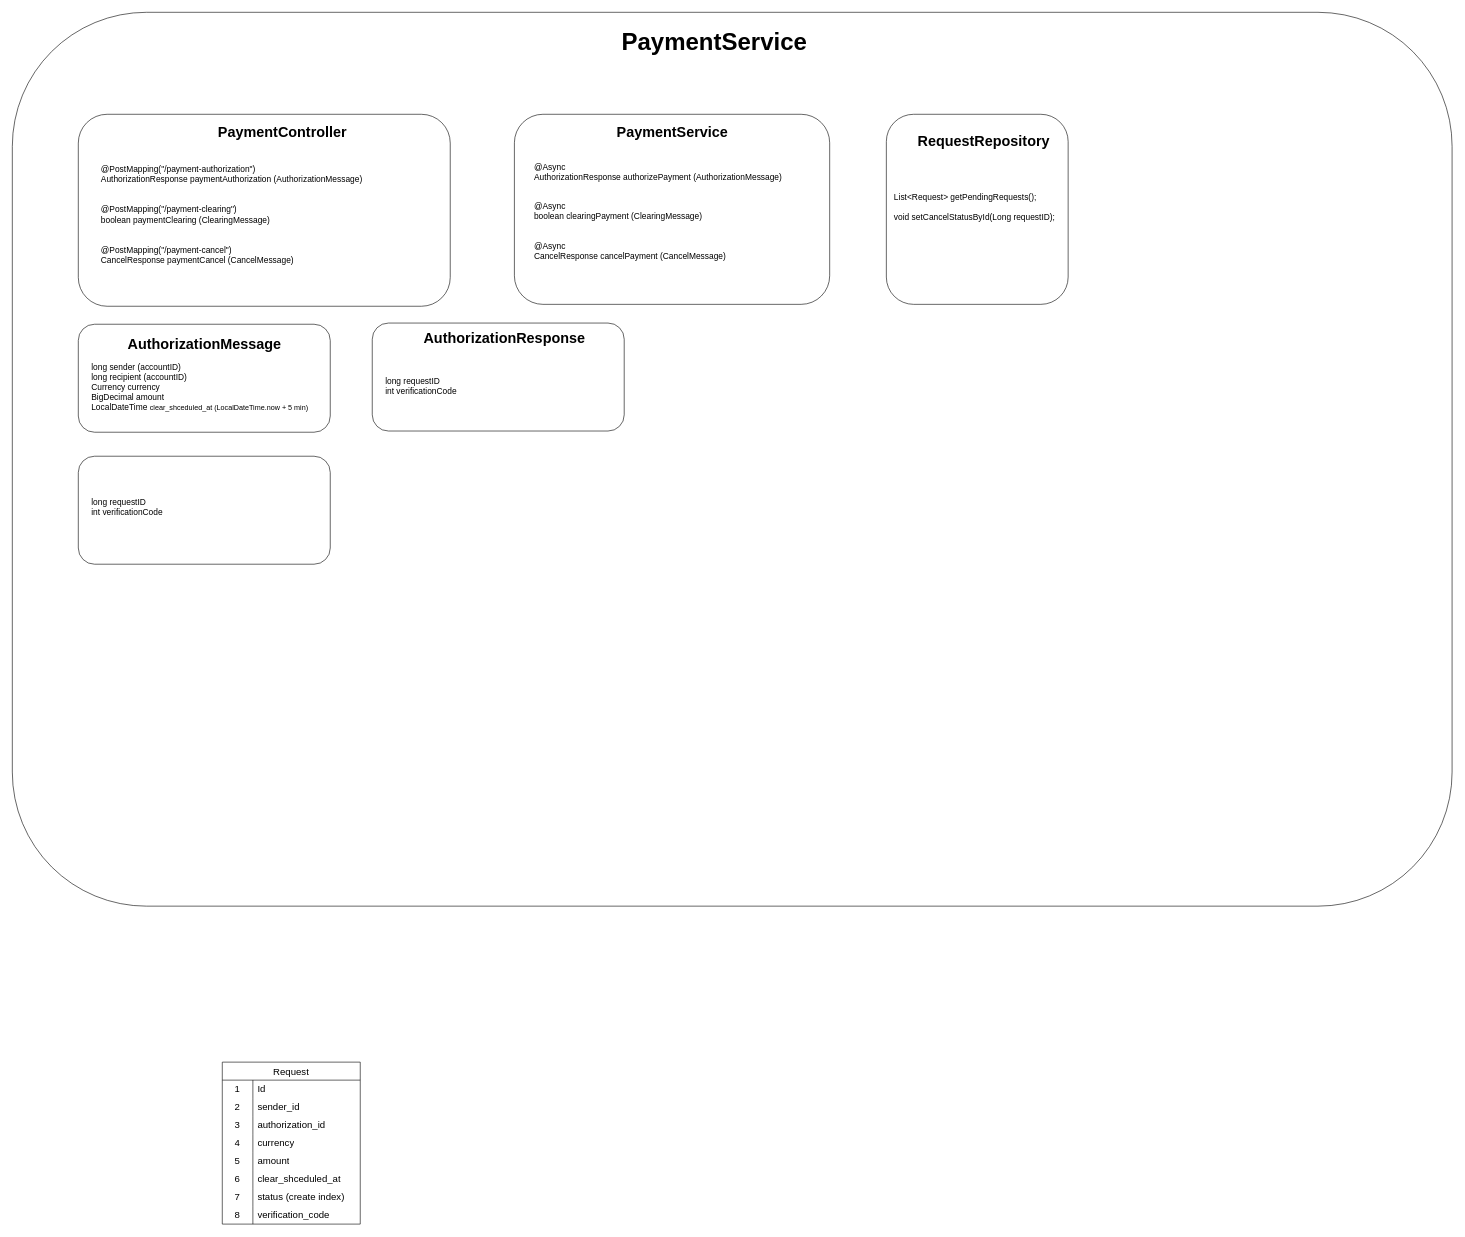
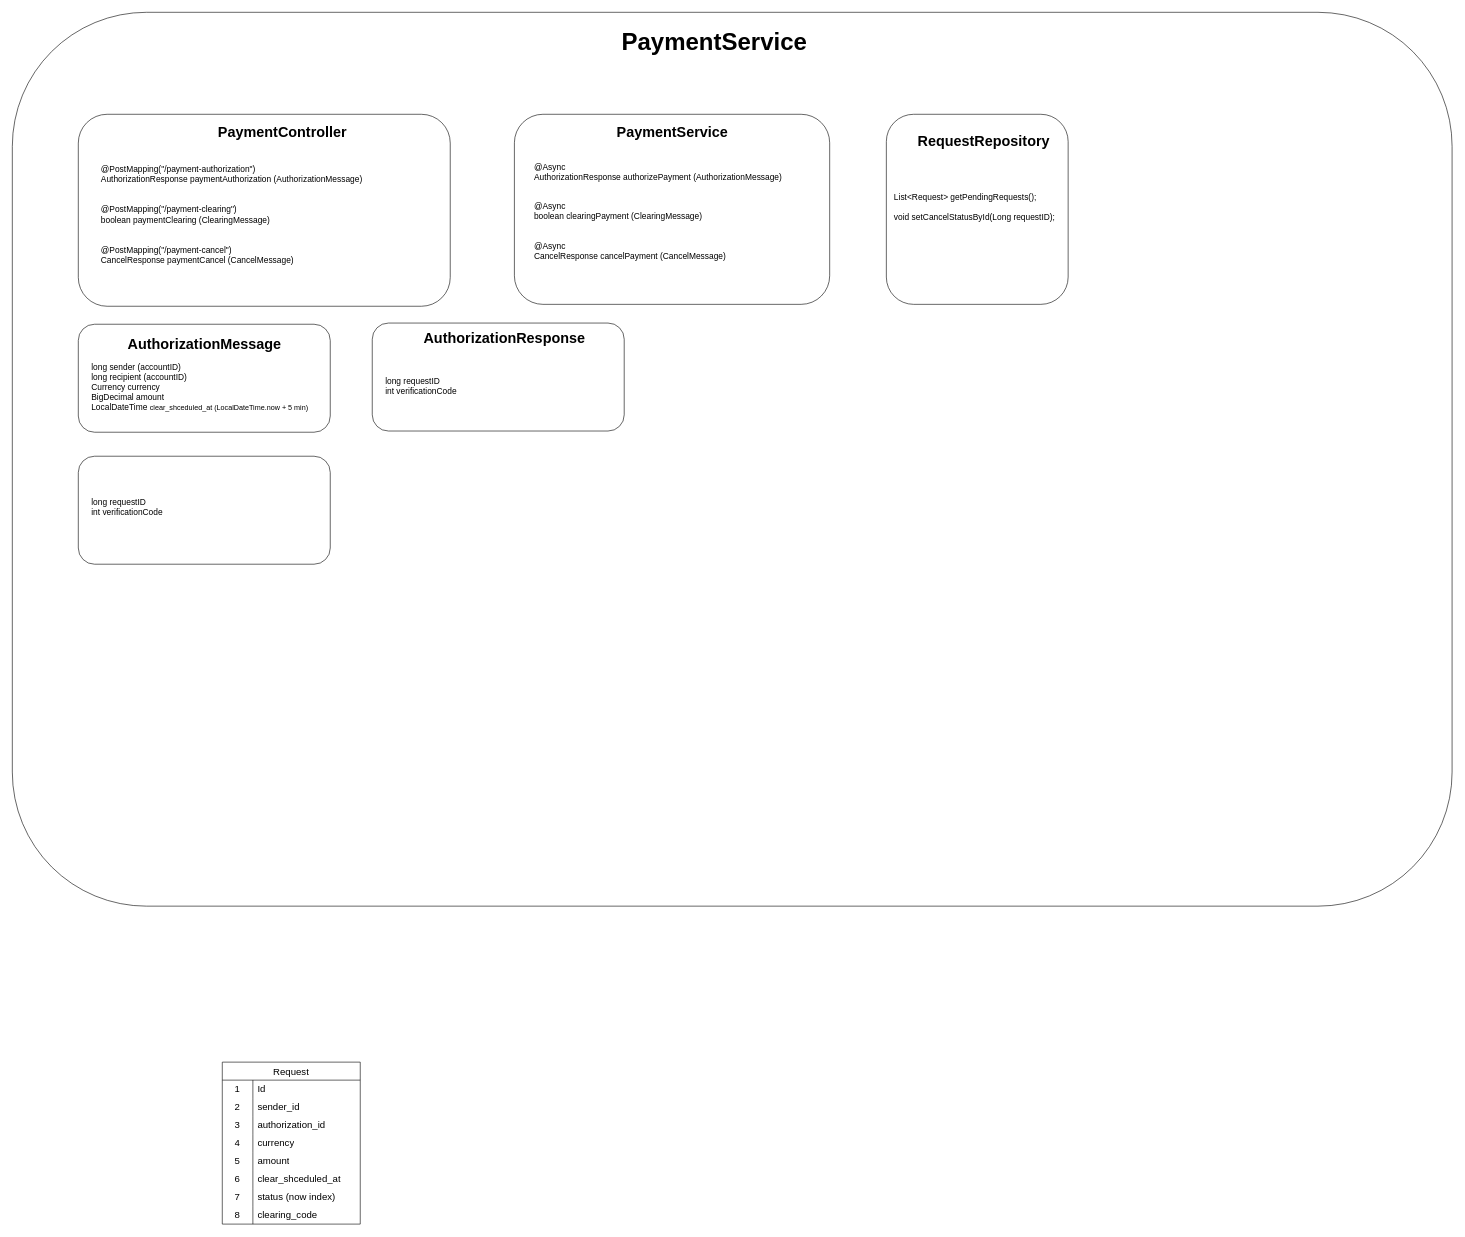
node "status (create index)": label "status (create index)" -> "status (now index)"
node "verification_code": label "verification_code" -> "clearing_code"
